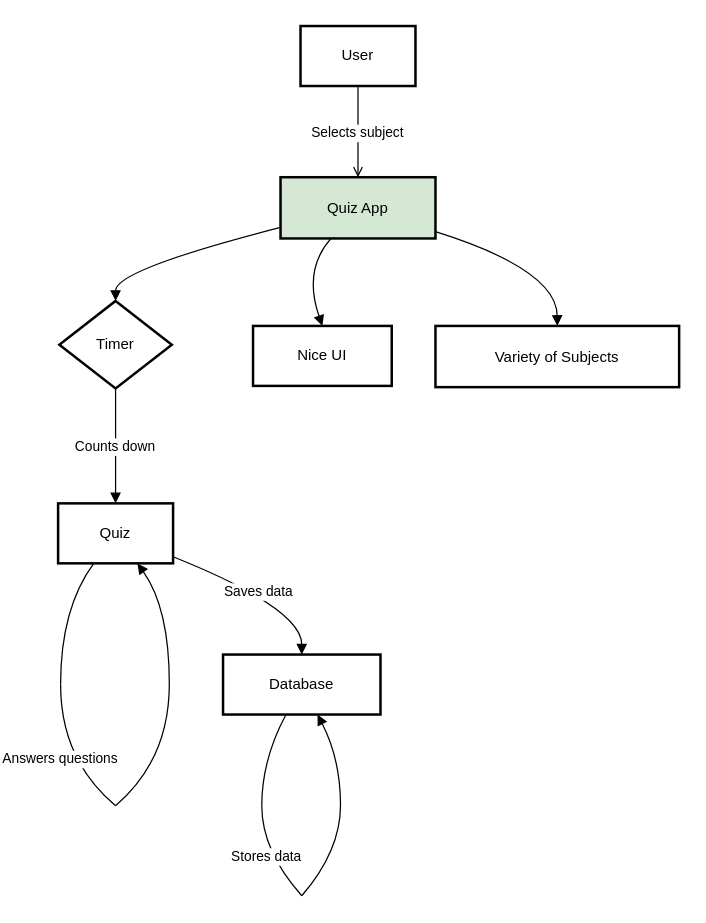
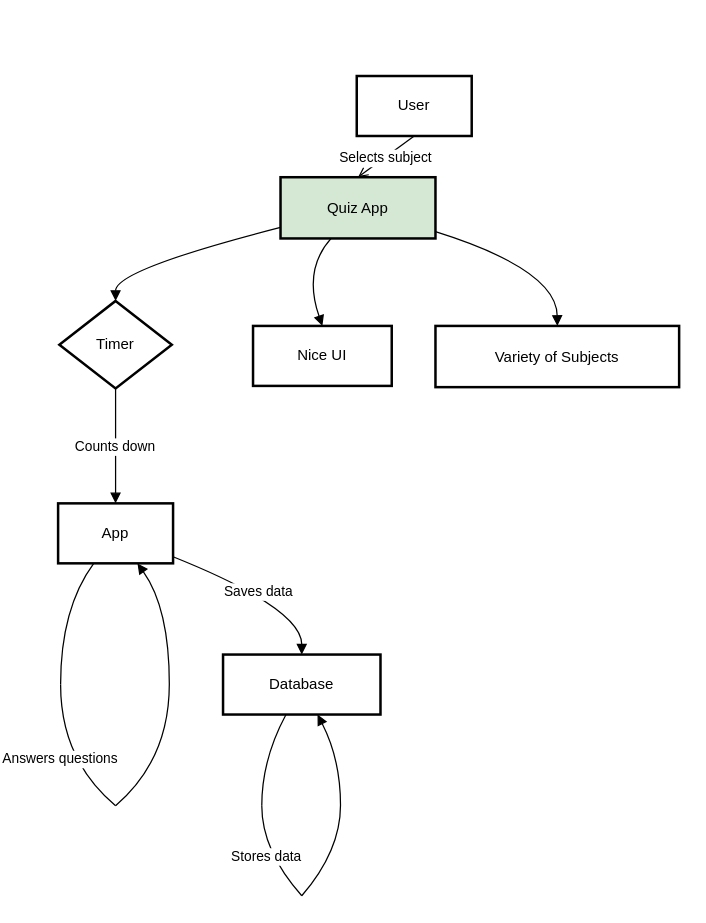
node "User": moved (358, 56) -> (414, 106)
node "Quiz": label "Quiz" -> "App"
